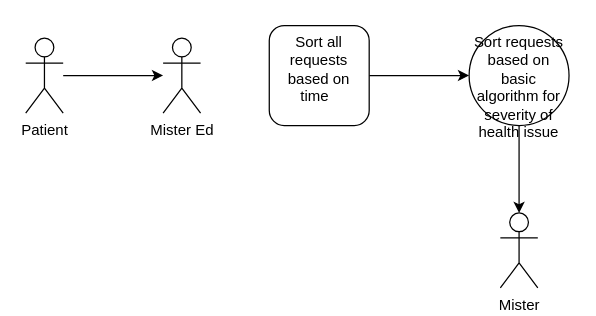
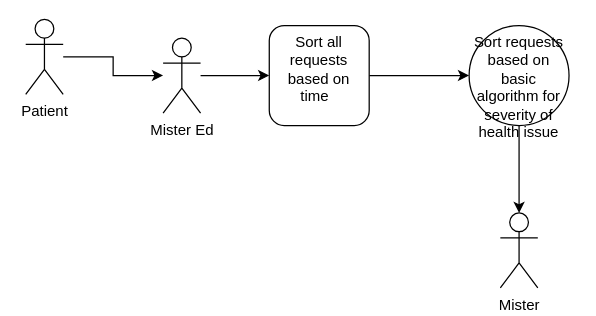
node "Patient": moved (44, 76) -> (44, 57)
edge "Mister Ed" -> "Sort all requests based on time": added
